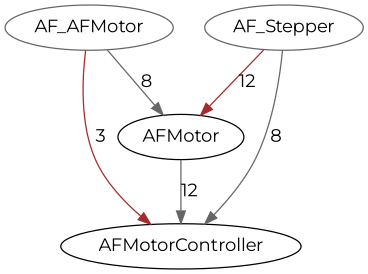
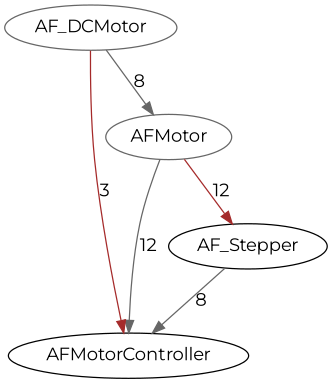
node "AF_AFMotor": label "AF_AFMotor" -> "AF_DCMotor"
node "AF_Stepper": color gray40 -> black
edge "AF_Stepper" -> "AFMotor": reversed
node "AFMotor": color black -> gray40
